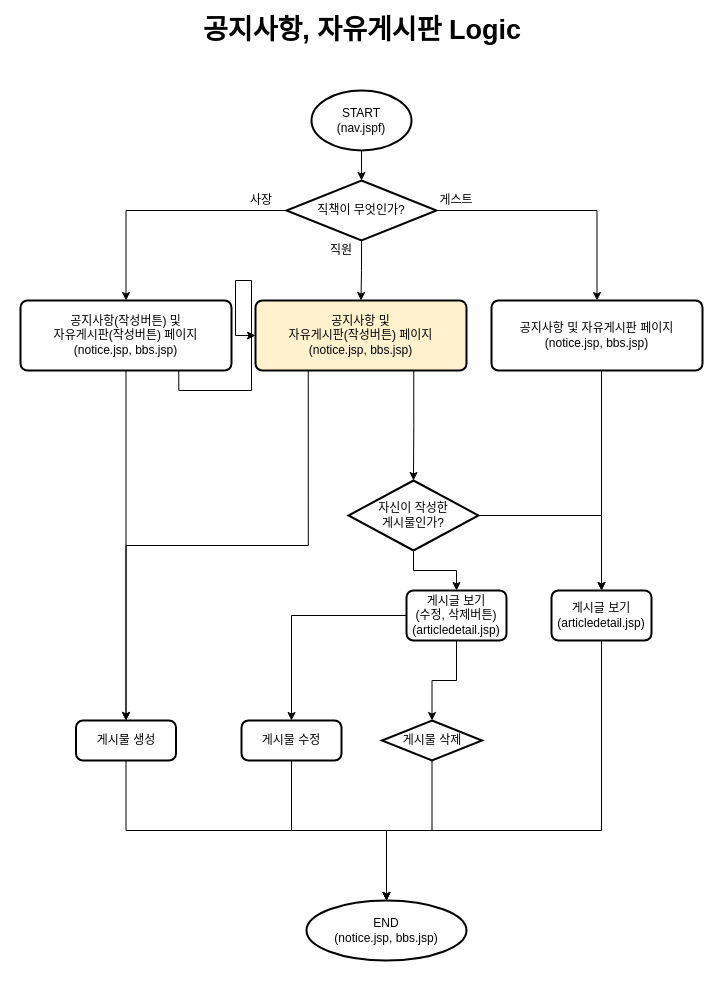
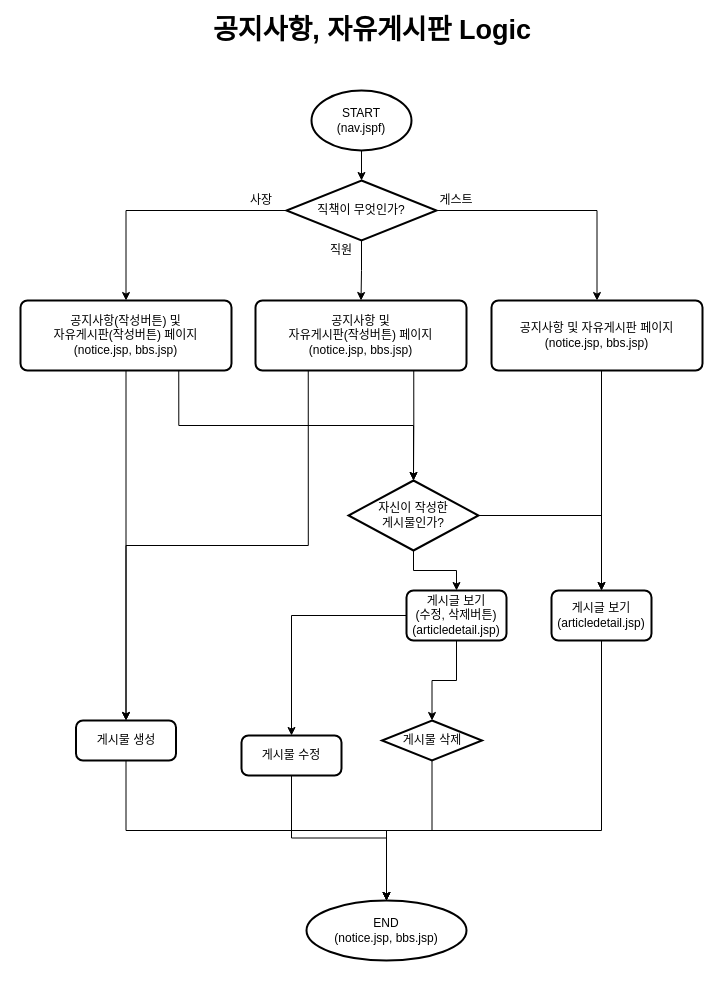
node "공지사항, 자유게시판 Logic": moved (363, 31) -> (373, 31)
edge "공지사항(작성버튼) 및 자유게시판(작성버튼) 페이지 (notice.jsp, bbs.jsp)" -> "공지사항 및 자유게시판(작성버튼) 페이지 (notice.jsp, bbs.jsp)": now "공지사항(작성버튼) 및 자유게시판(작성버튼) 페이지 (notice.jsp, bbs.jsp)" -> "자신이 작성한 게시물인가?"
node "공지사항 및 자유게시판(작성버튼) 페이지 (notice.jsp, bbs.jsp)": fillcolor #fff2cc -> #ffffff
node "게시물 수정": moved (292, 741) -> (292, 756)
